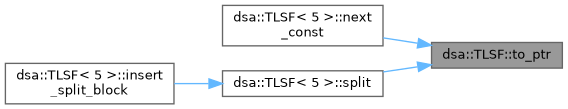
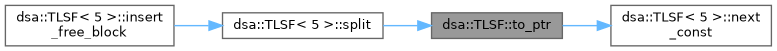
edge "dsa::TLSF< 5 >::next _const" -> "dsa::TLSF::to_ptr": reversed
node "dsa::TLSF< 5 >::insert _split_block": label "dsa::TLSF< 5 >::insert _split_block" -> "dsa::TLSF< 5 >::insert _free_block"
